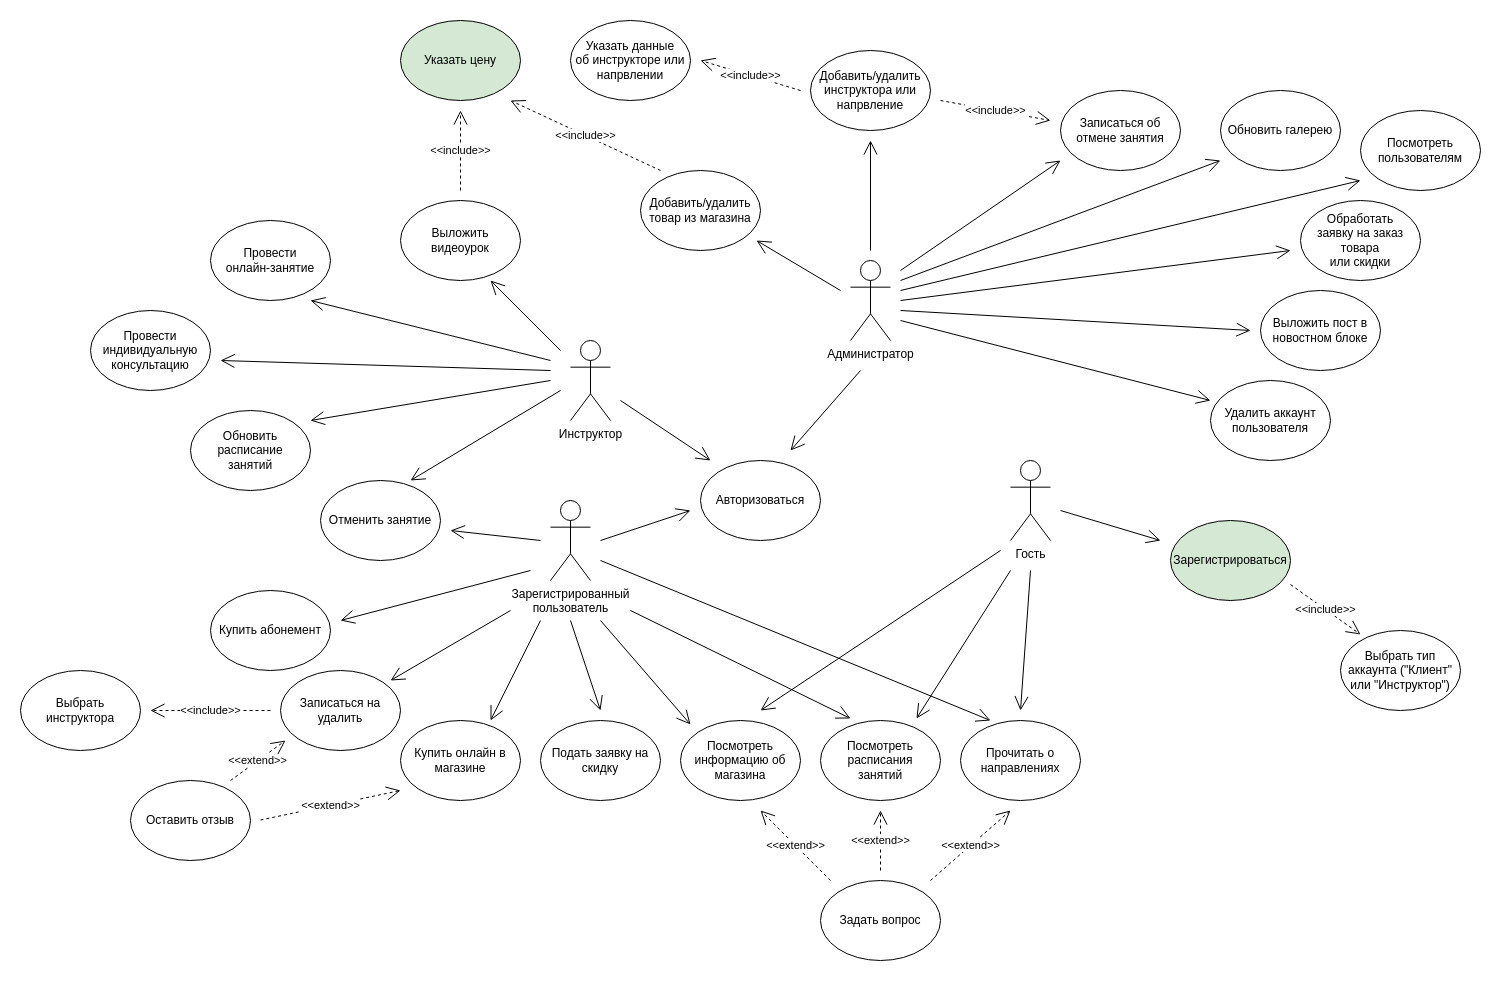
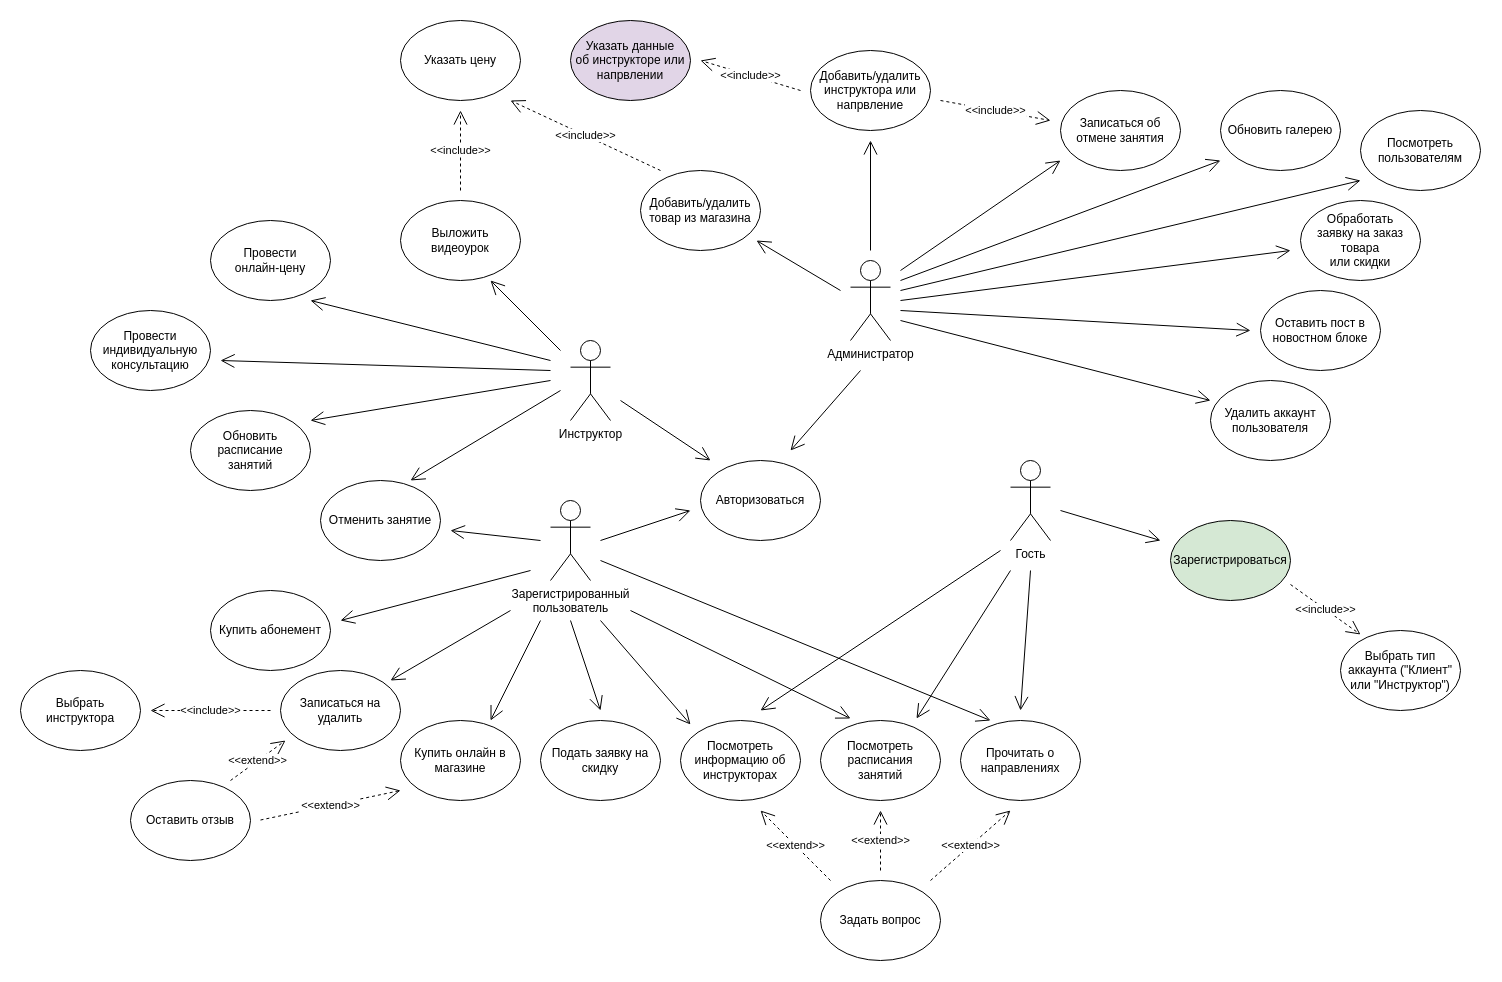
node "Указать цену": fillcolor #d5e8d4 -> #ffffff
node "Указать данные об инструкторе или напрвлении": fillcolor #ffffff -> #e1d5e7
node "Провести онлайн-занятие": label "Провести онлайн-занятие" -> "Провести онлайн-цену"
node "Выложить пост в новостном блоке": label "Выложить пост в новостном блоке" -> "Оставить пост в новостном блоке"
node "Посмотреть информацию об магазина": label "Посмотреть информацию об магазина" -> "Посмотреть информацию об инструкторах"
